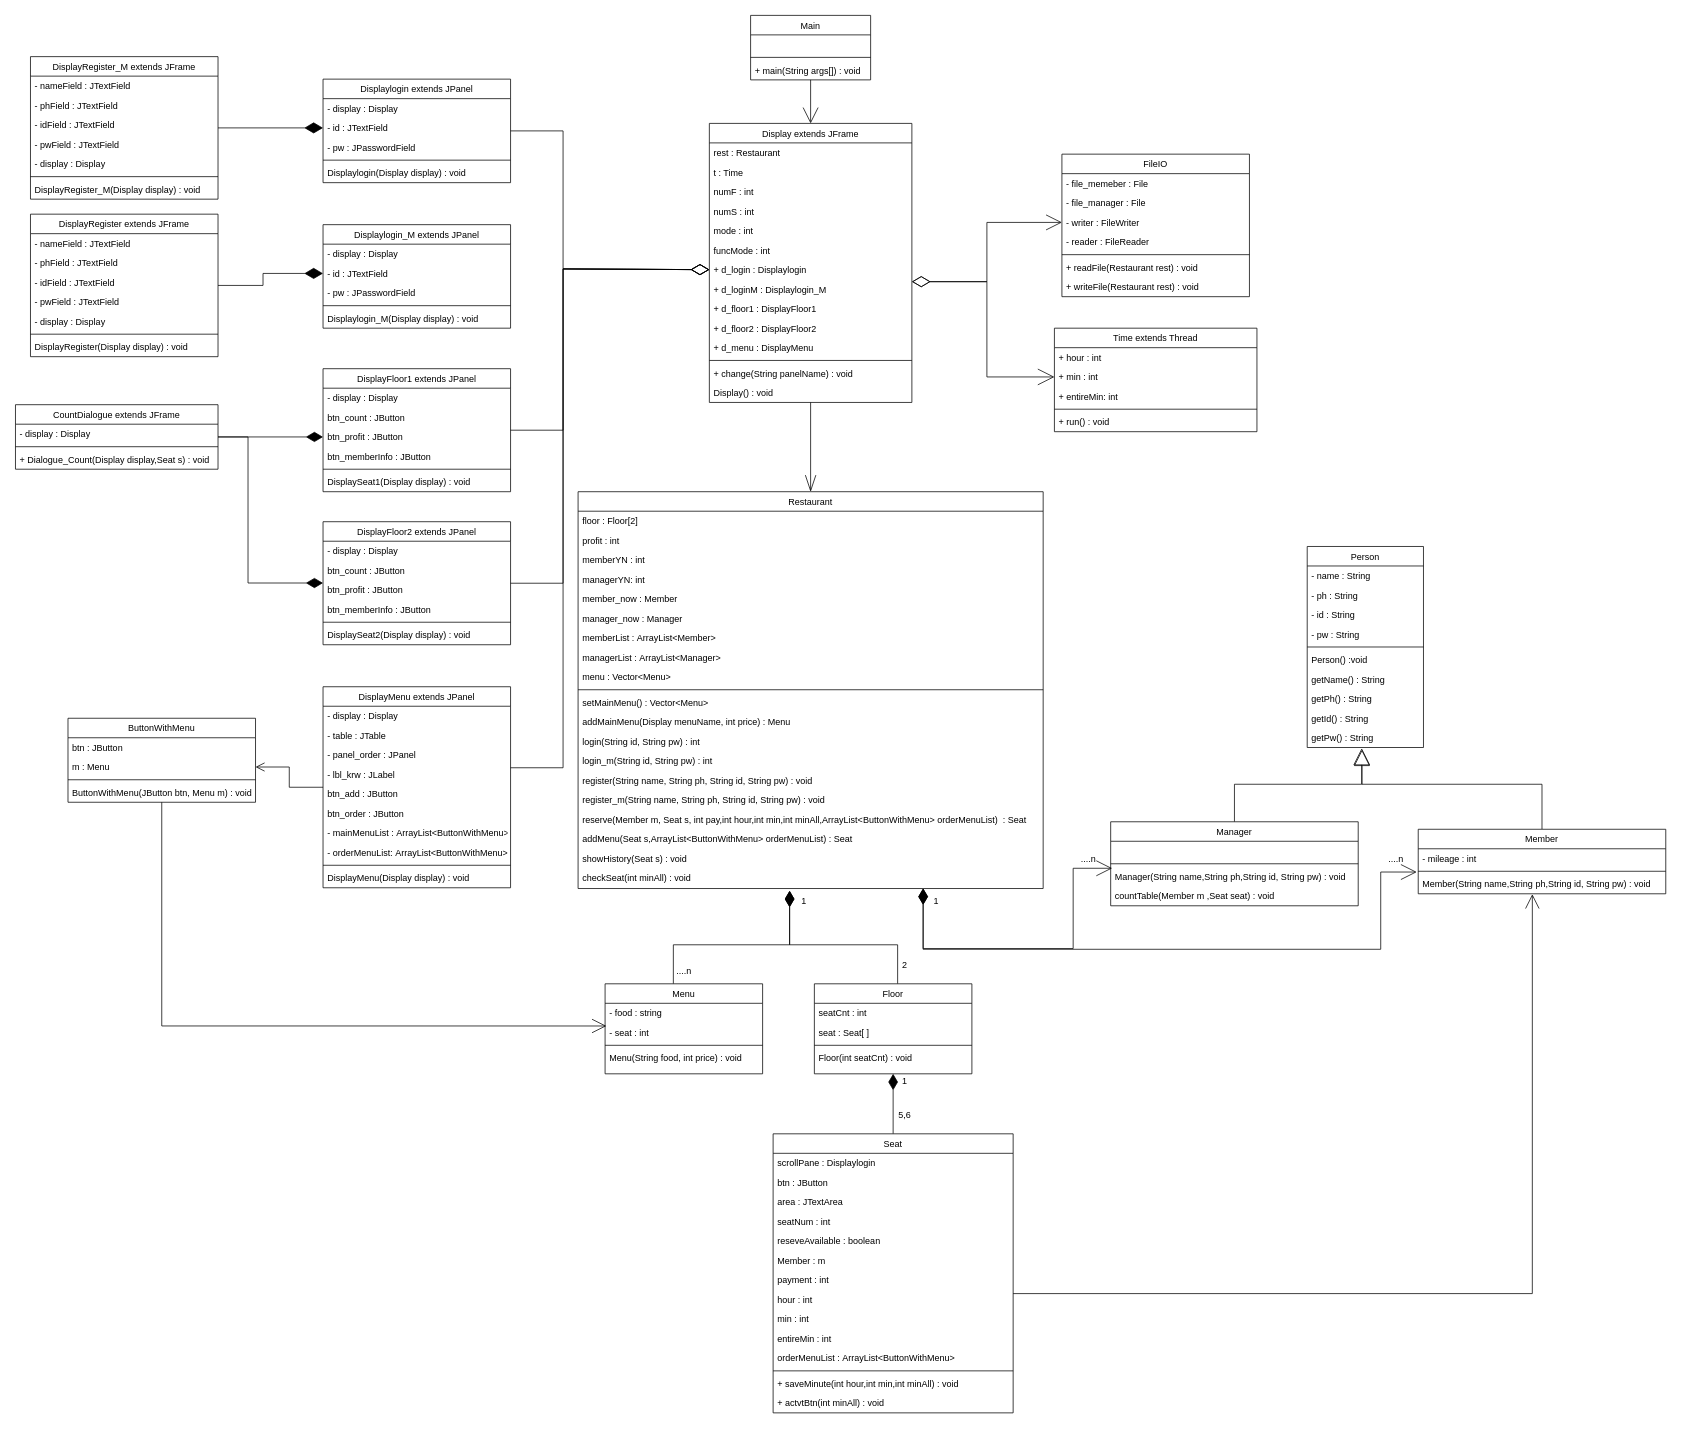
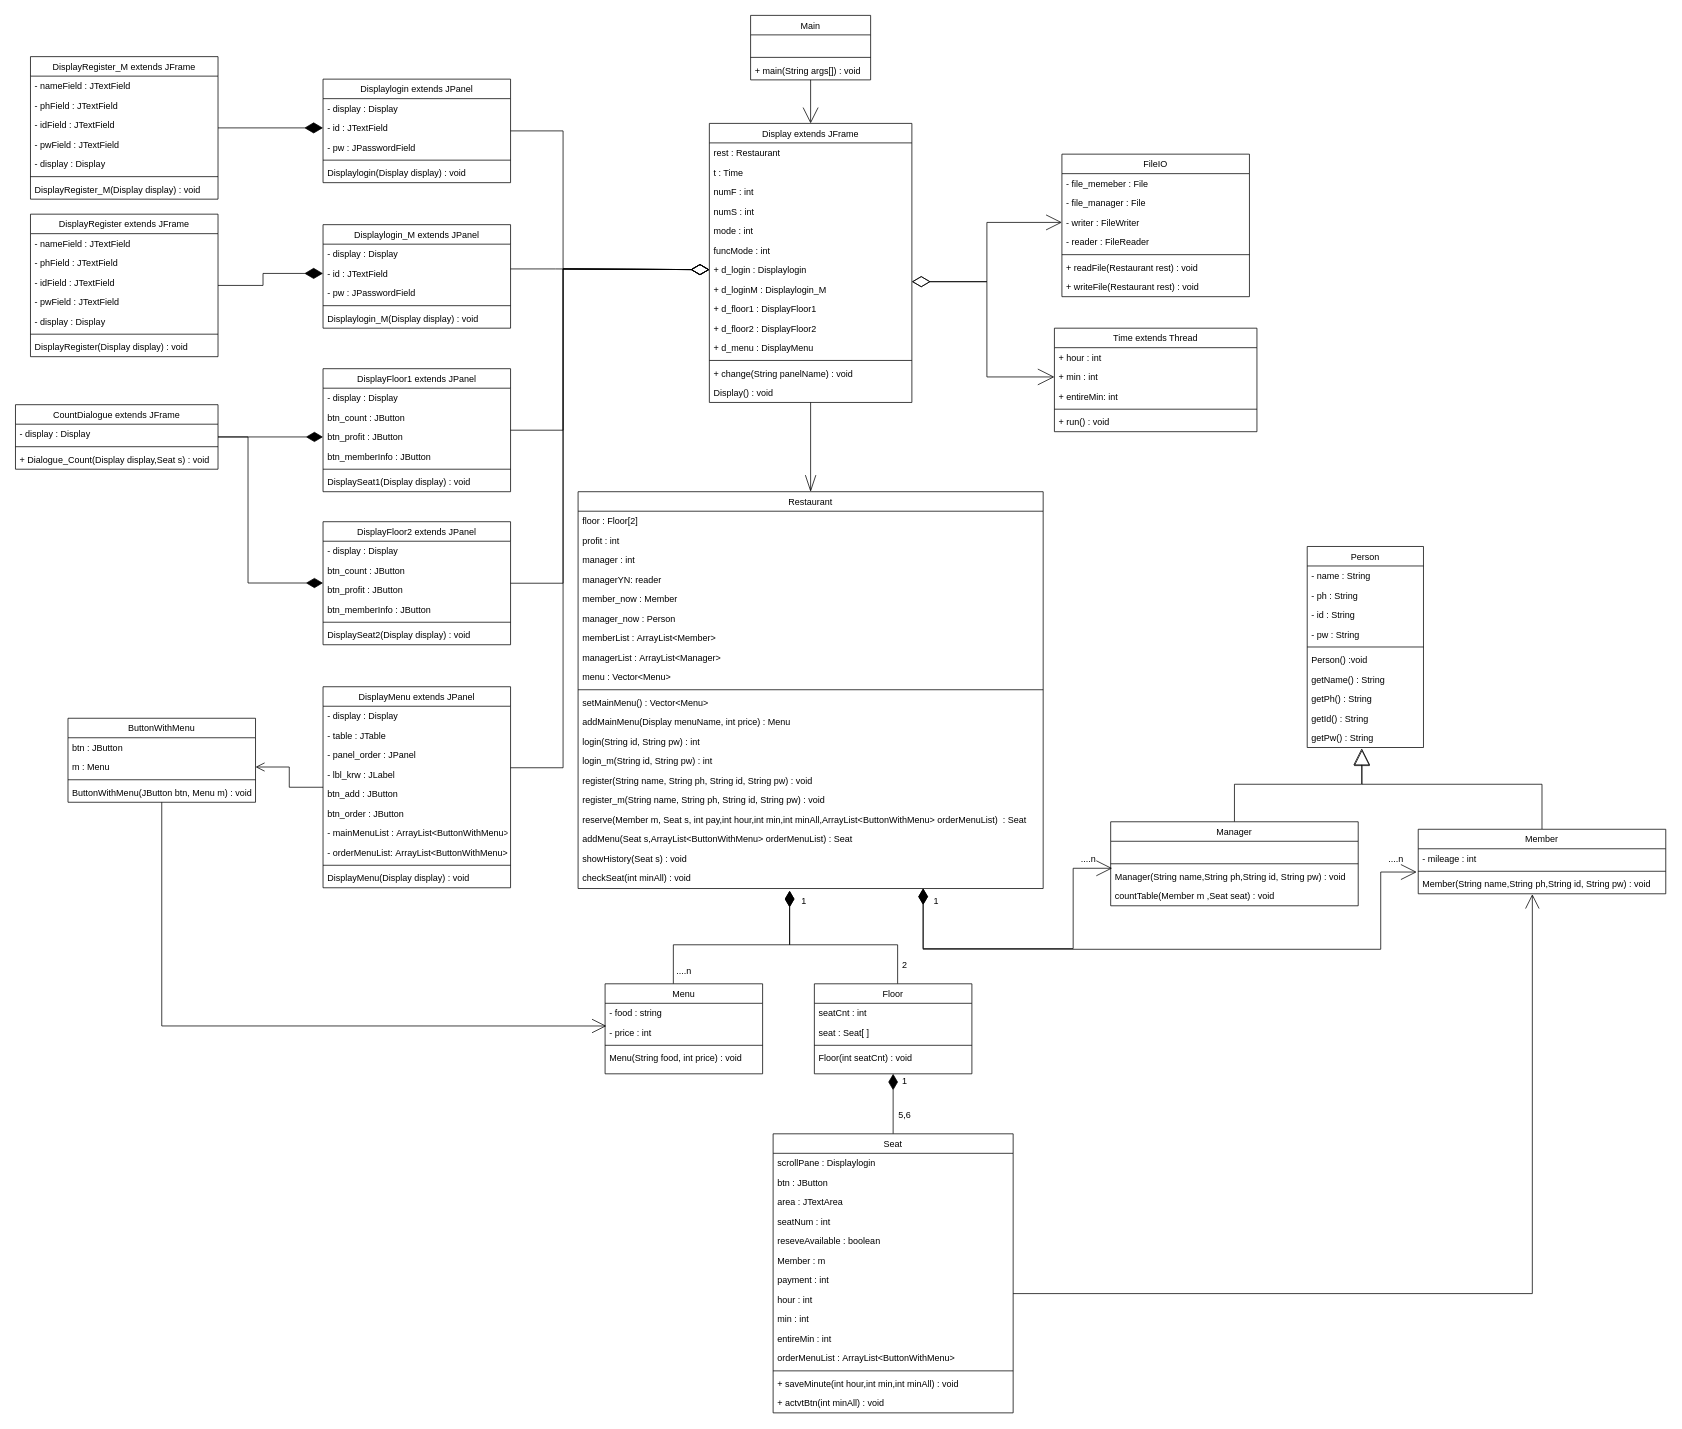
edge "Displaylogin_M extends JPanel" -> "+ d_login : Displaylogin": added
node "memberYN : int": label "memberYN : int" -> "manager : int"
node "managerYN: int": label "managerYN: int" -> "managerYN: reader"
node "manager_now : Manager": label "manager_now : Manager" -> "manager_now : Person"
node "- seat : int": label "- seat : int" -> "- price : int"
